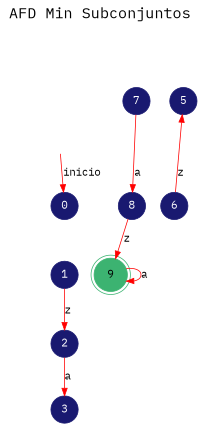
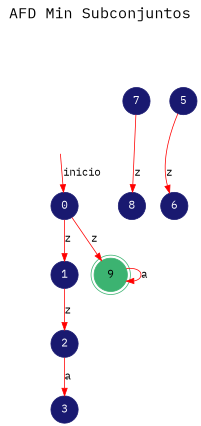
edge "6" -> "5": reversed
edge "7" -> "8": label "a" -> "z"
edge "8" -> "9": now "0" -> "9"
edge "0" -> "1": added, label "z"
